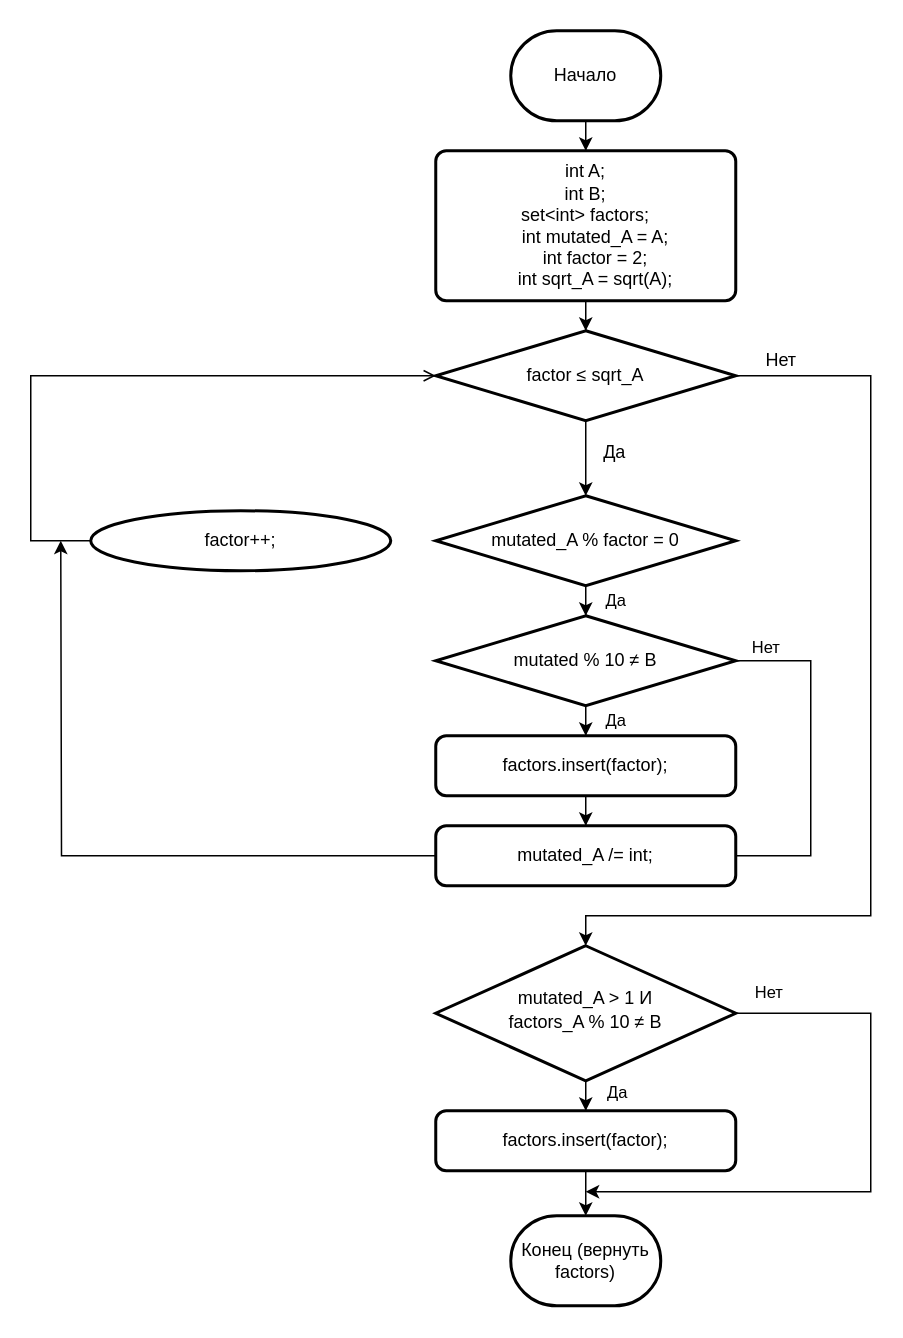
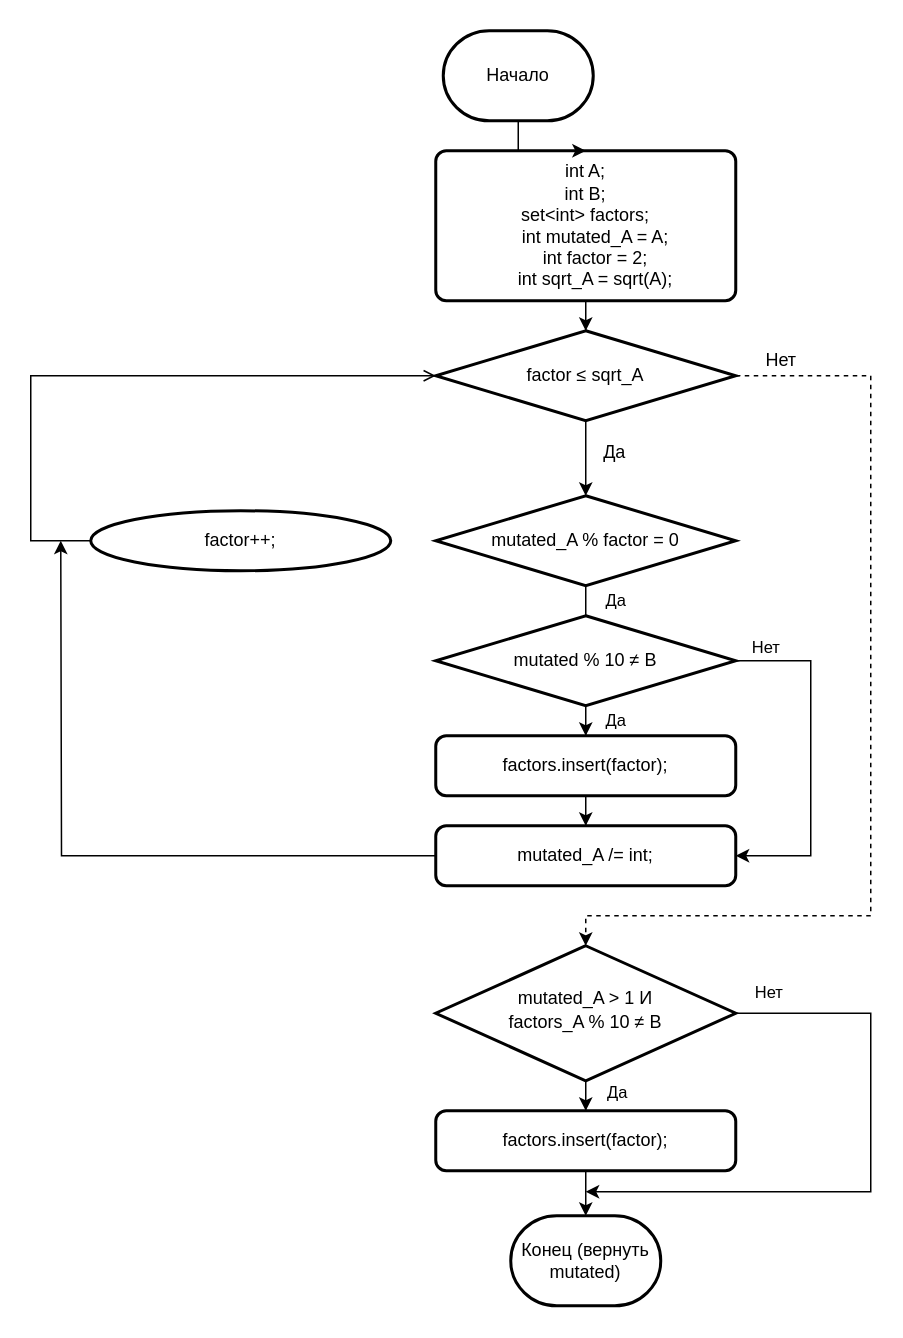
node "Начало": moved (586, 76) -> (518, 76)
edge "mutated_A % factor = 0" -> "mutated % 10 ≠ B": arrowhead classic -> none
edge "factor ≤ sqrt_A" -> "mutated_A > 1 И factors_A % 10 ≠ B": style solid -> dashed
edge "mutated % 10 ≠ B" -- "mutated_A /= int;": arrowhead none -> classic
node "Конец (вернуть factors)": label "Конец (вернуть factors)" -> "Конец (вернуть mutated)"
